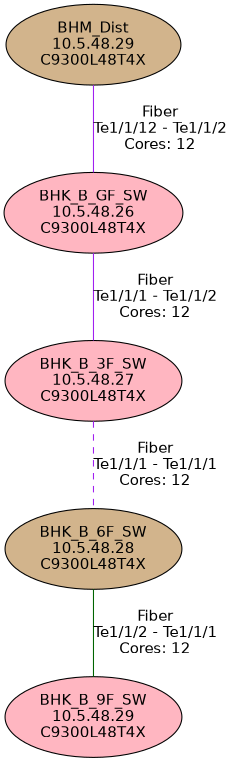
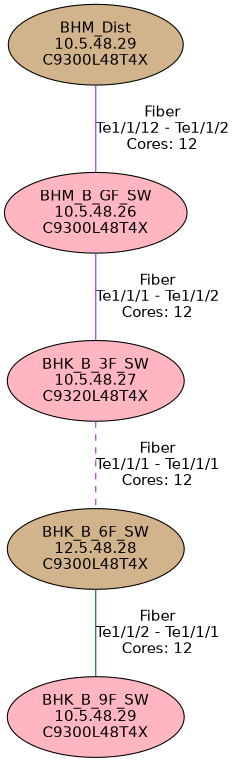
node "BHK_B_GF_SW 10.5.48.26 C9300L48T4X": label "BHK_B_GF_SW 10.5.48.26 C9300L48T4X" -> "BHM_B_GF_SW 10.5.48.26 C9300L48T4X"
node "BHK_B_3F_SW 10.5.48.27 C9300L48T4X": label "BHK_B_3F_SW 10.5.48.27 C9300L48T4X" -> "BHK_B_3F_SW 10.5.48.27 C9320L48T4X"
node "BHK_B_6F_SW 10.5.48.28 C9300L48T4X": label "BHK_B_6F_SW 10.5.48.28 C9300L48T4X" -> "BHK_B_6F_SW 12.5.48.28 C9300L48T4X"
